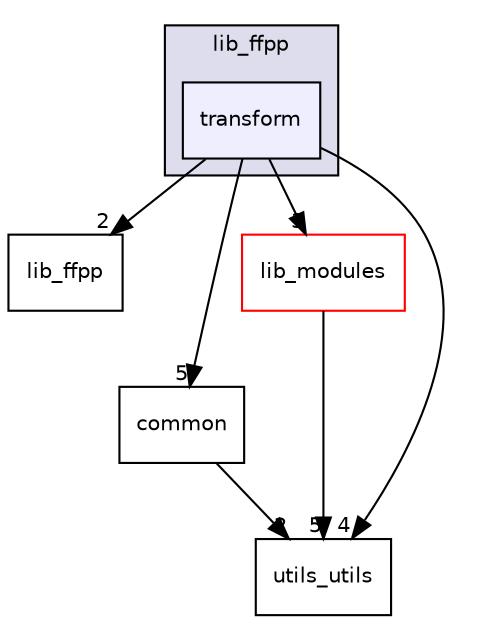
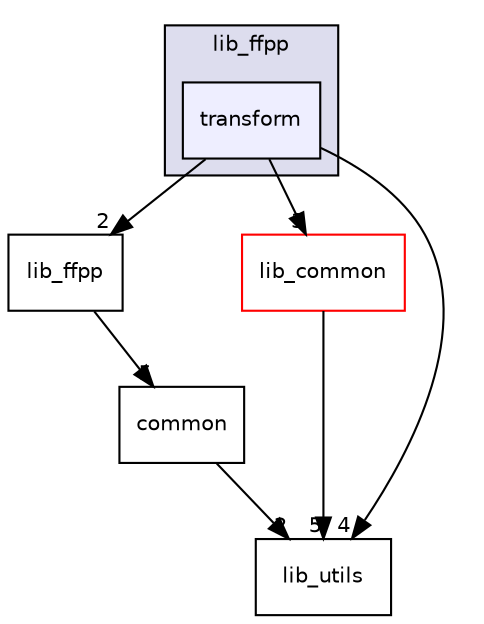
edge "transform" -> "common": now "lib_ffpp" -> "common"
node "lib_modules": label "lib_modules" -> "lib_common"
node "utils_utils": label "utils_utils" -> "lib_utils"
